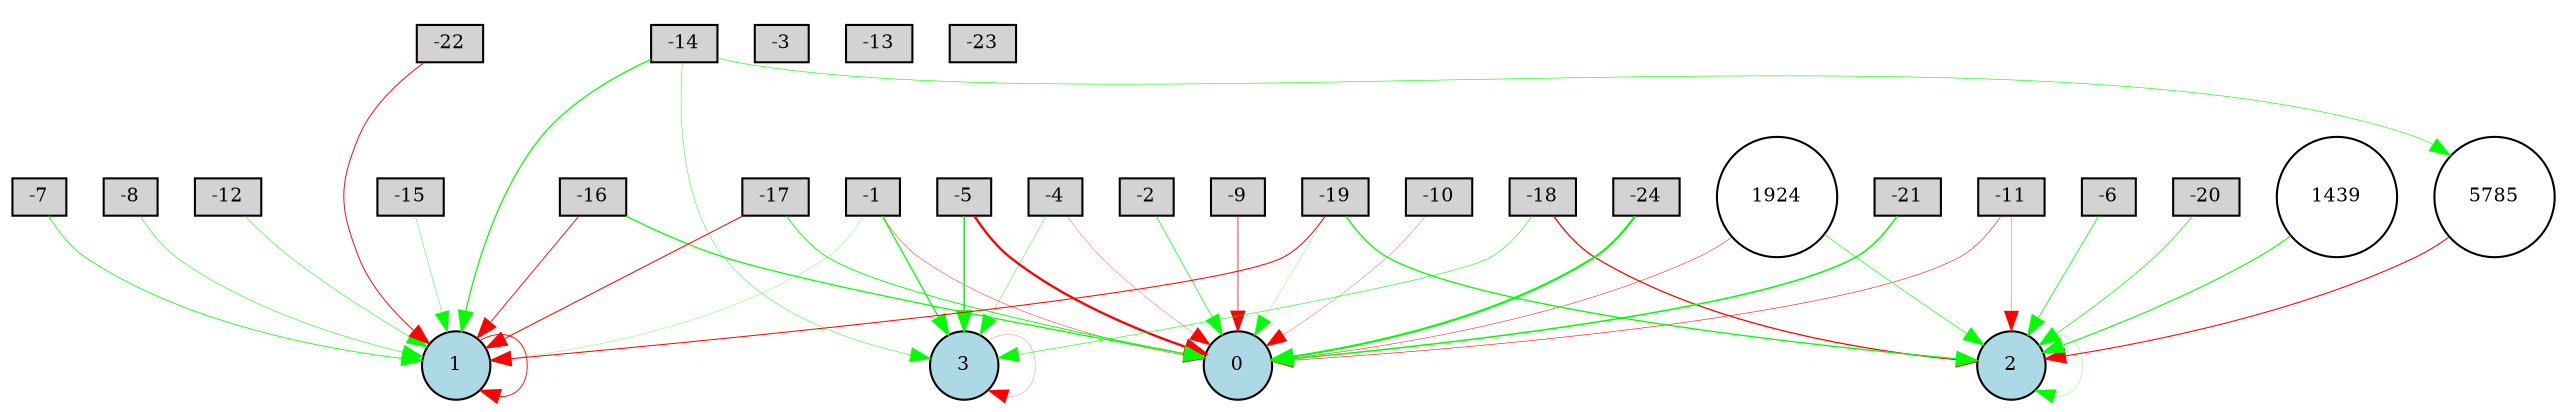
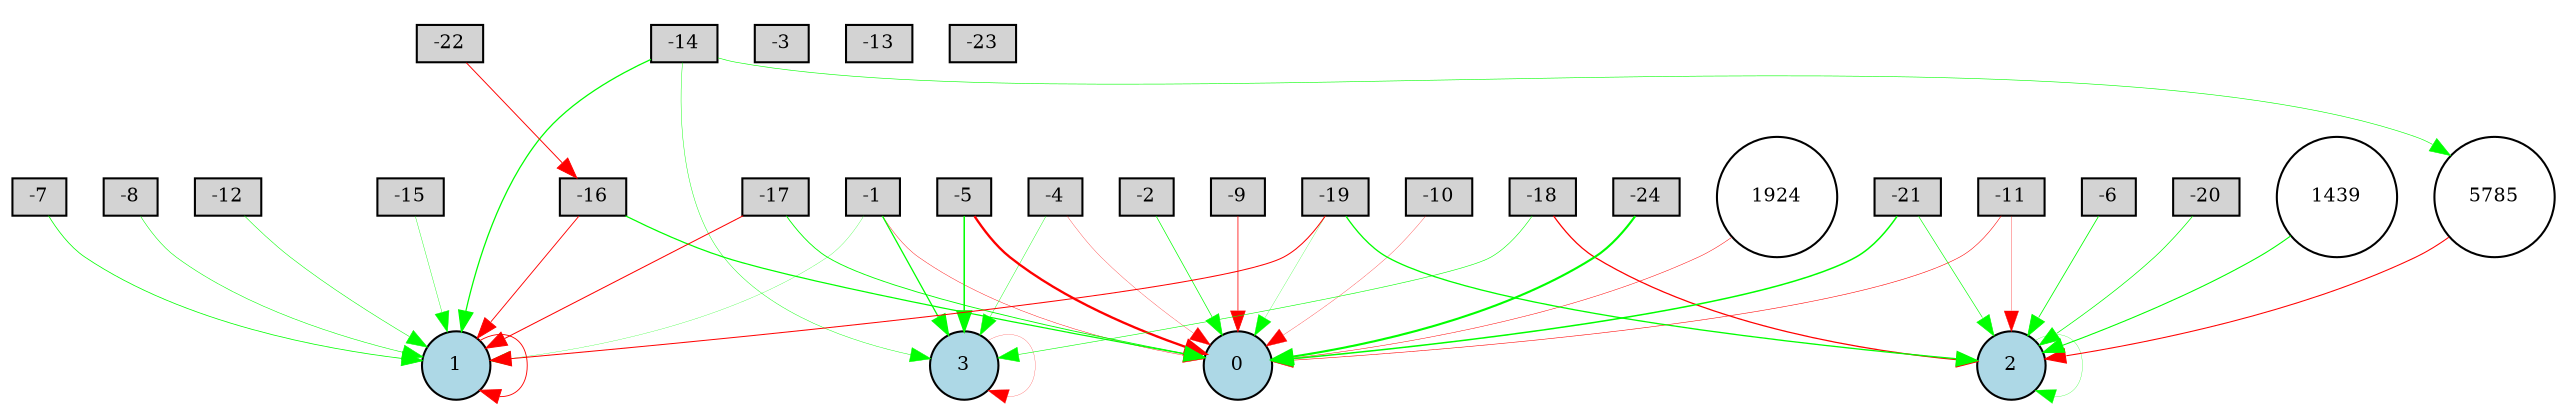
edge "-22" -> "1": now "-22" -> "-16"
edge "1924" -> "2": now "-21" -> "2"
